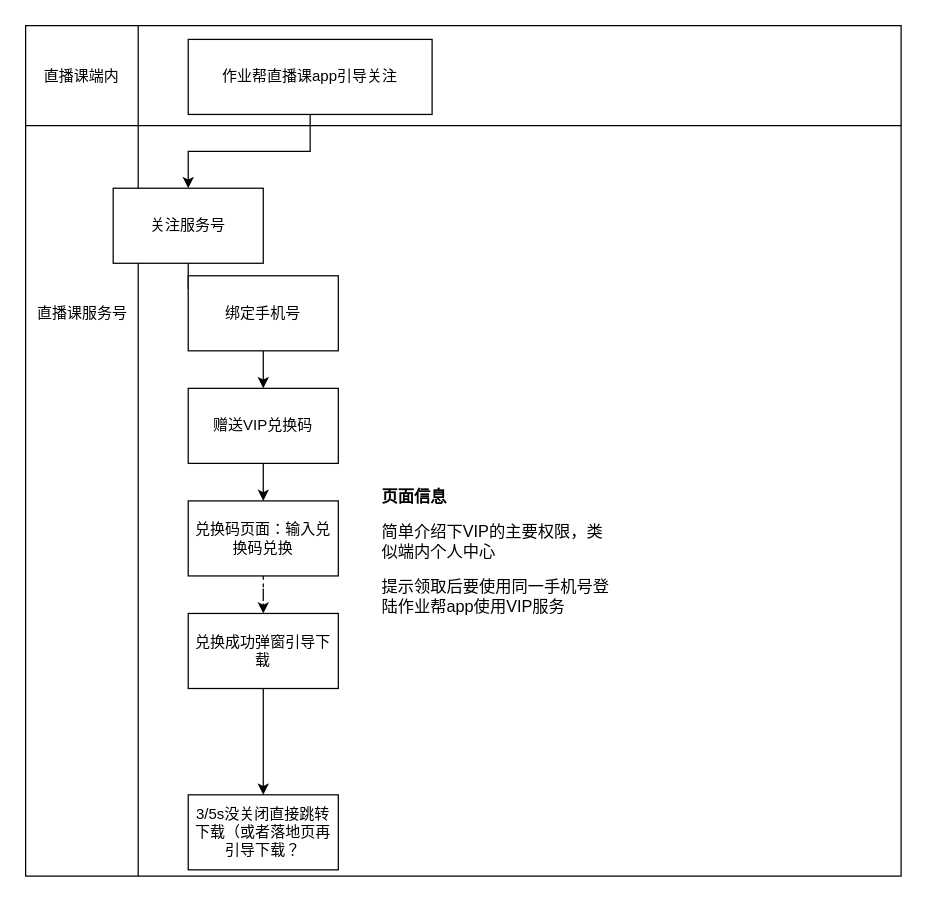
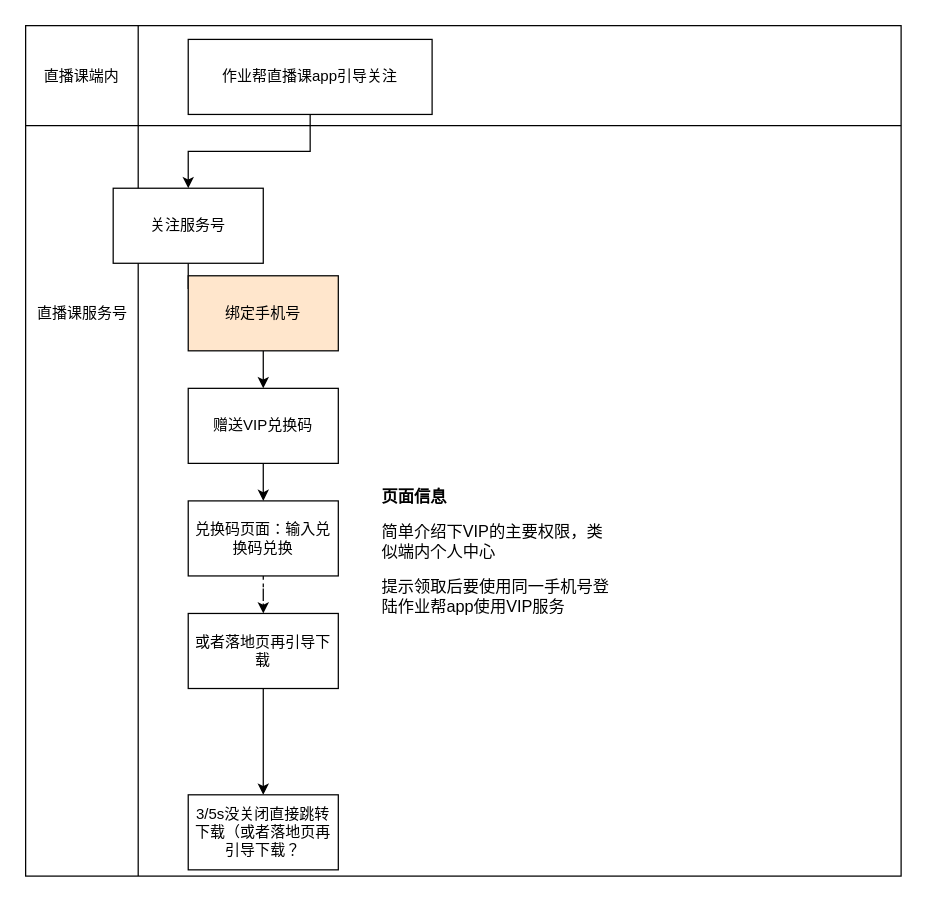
node "绑定手机号": fillcolor #ffffff -> #ffe6cc
node "兑换成功弹窗引导下载": label "兑换成功弹窗引导下载" -> "或者落地页再引导下载"
